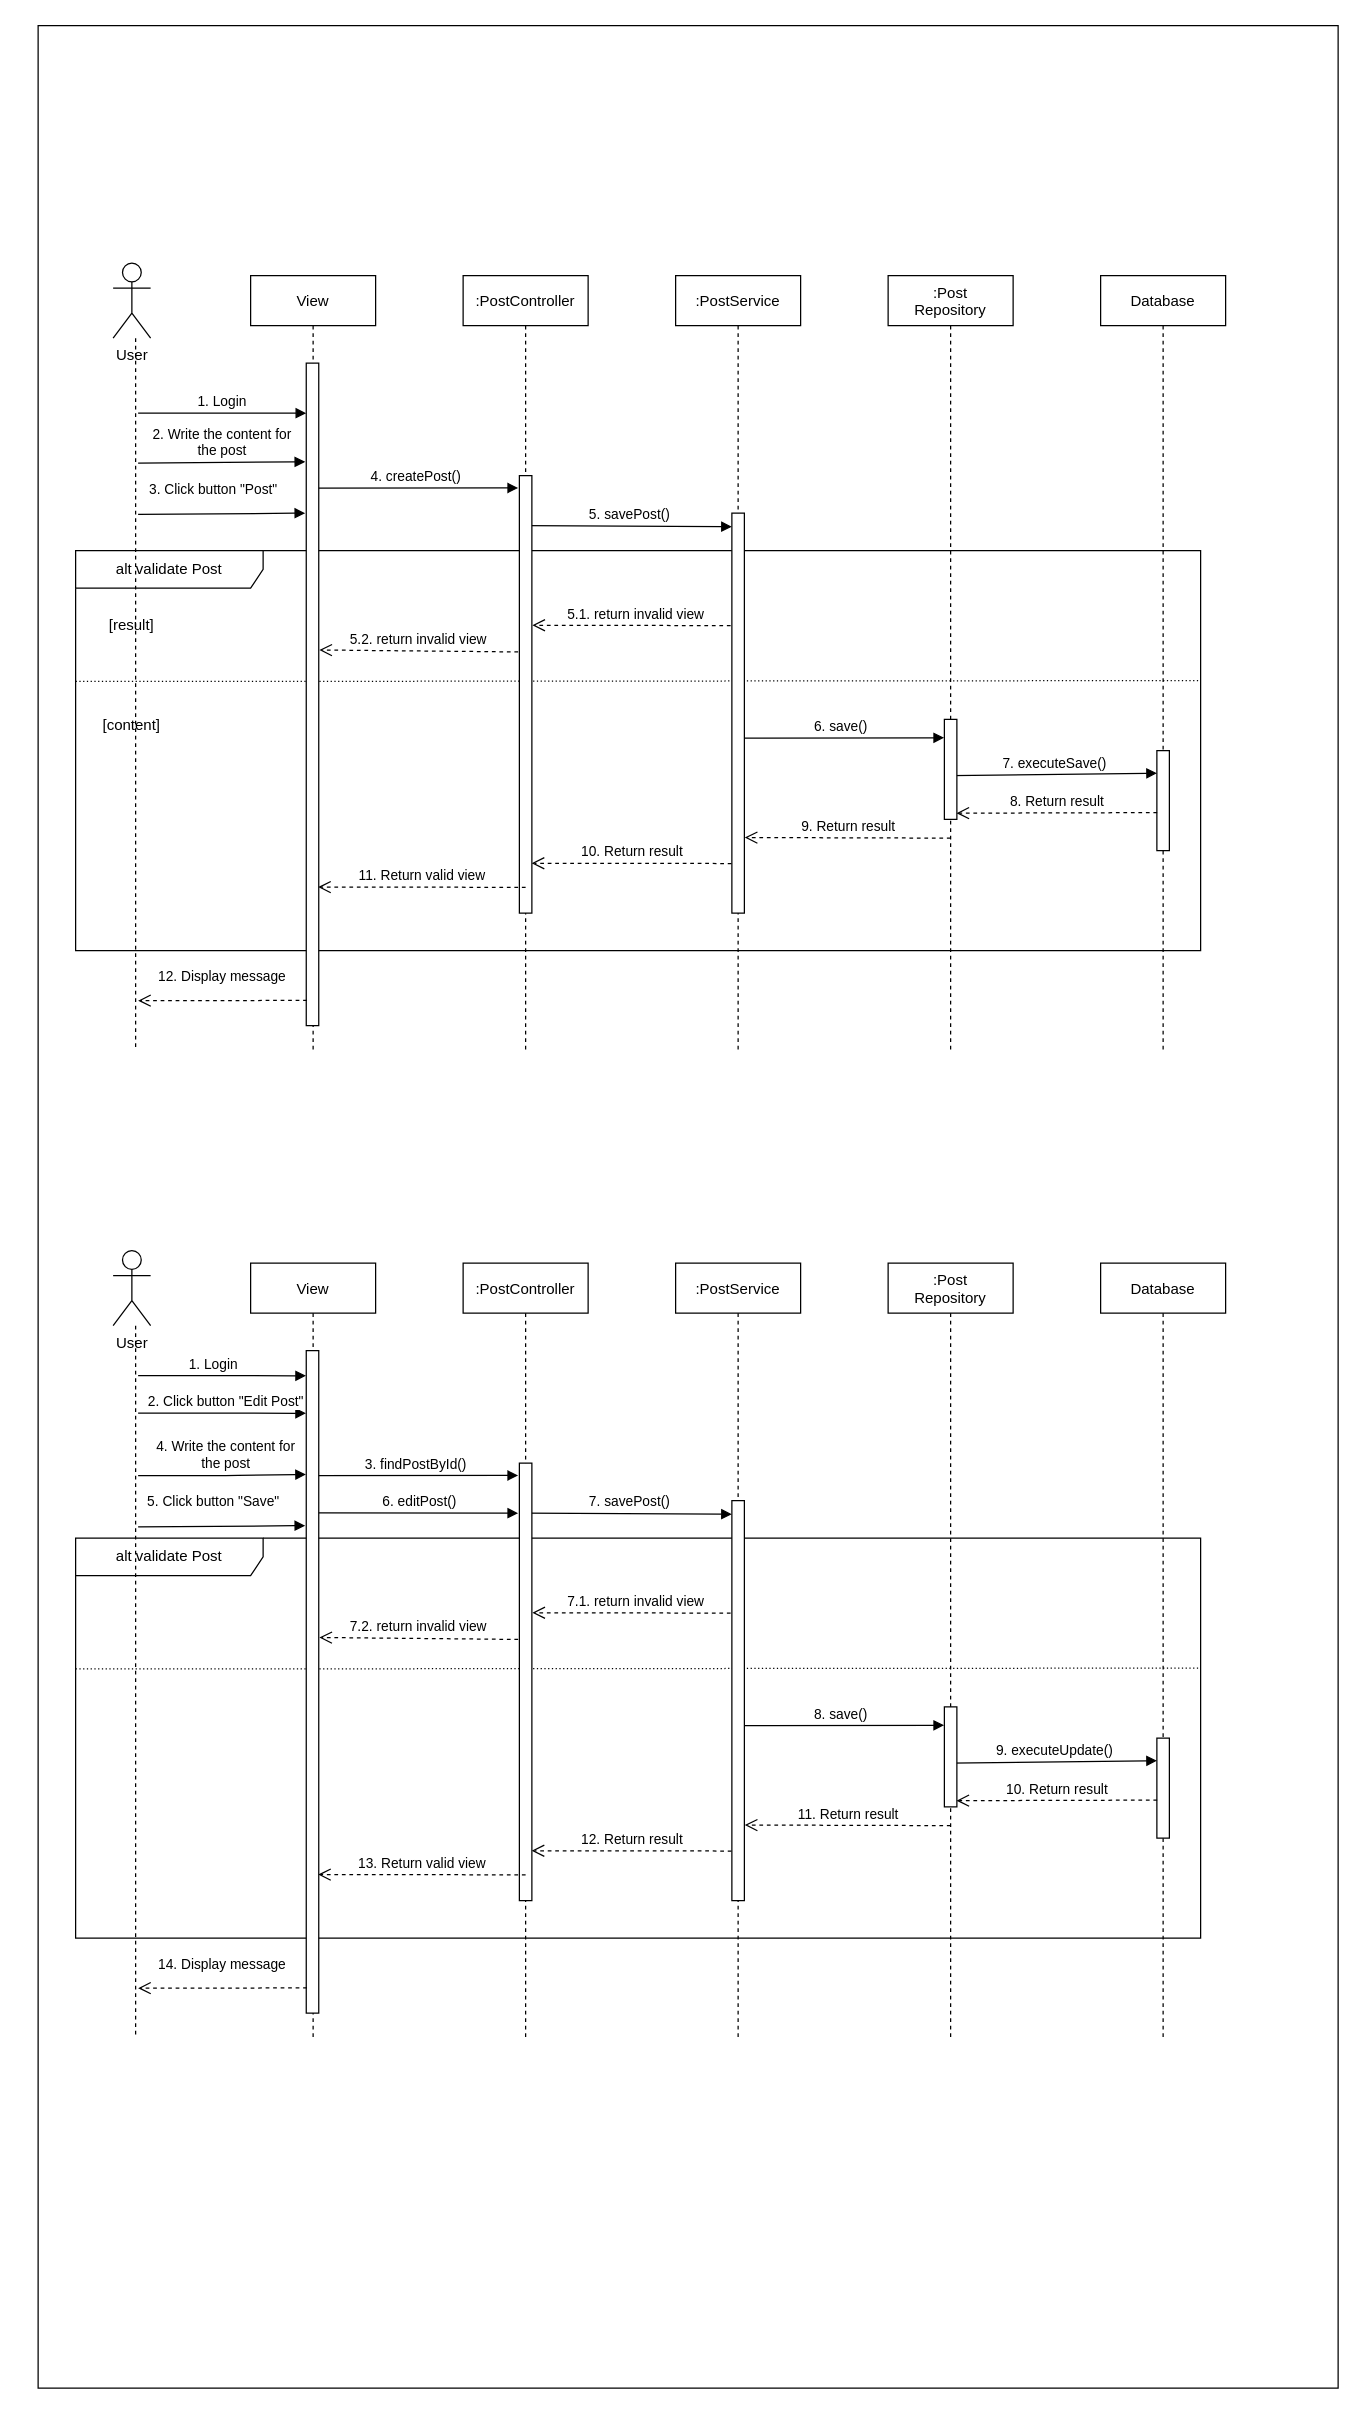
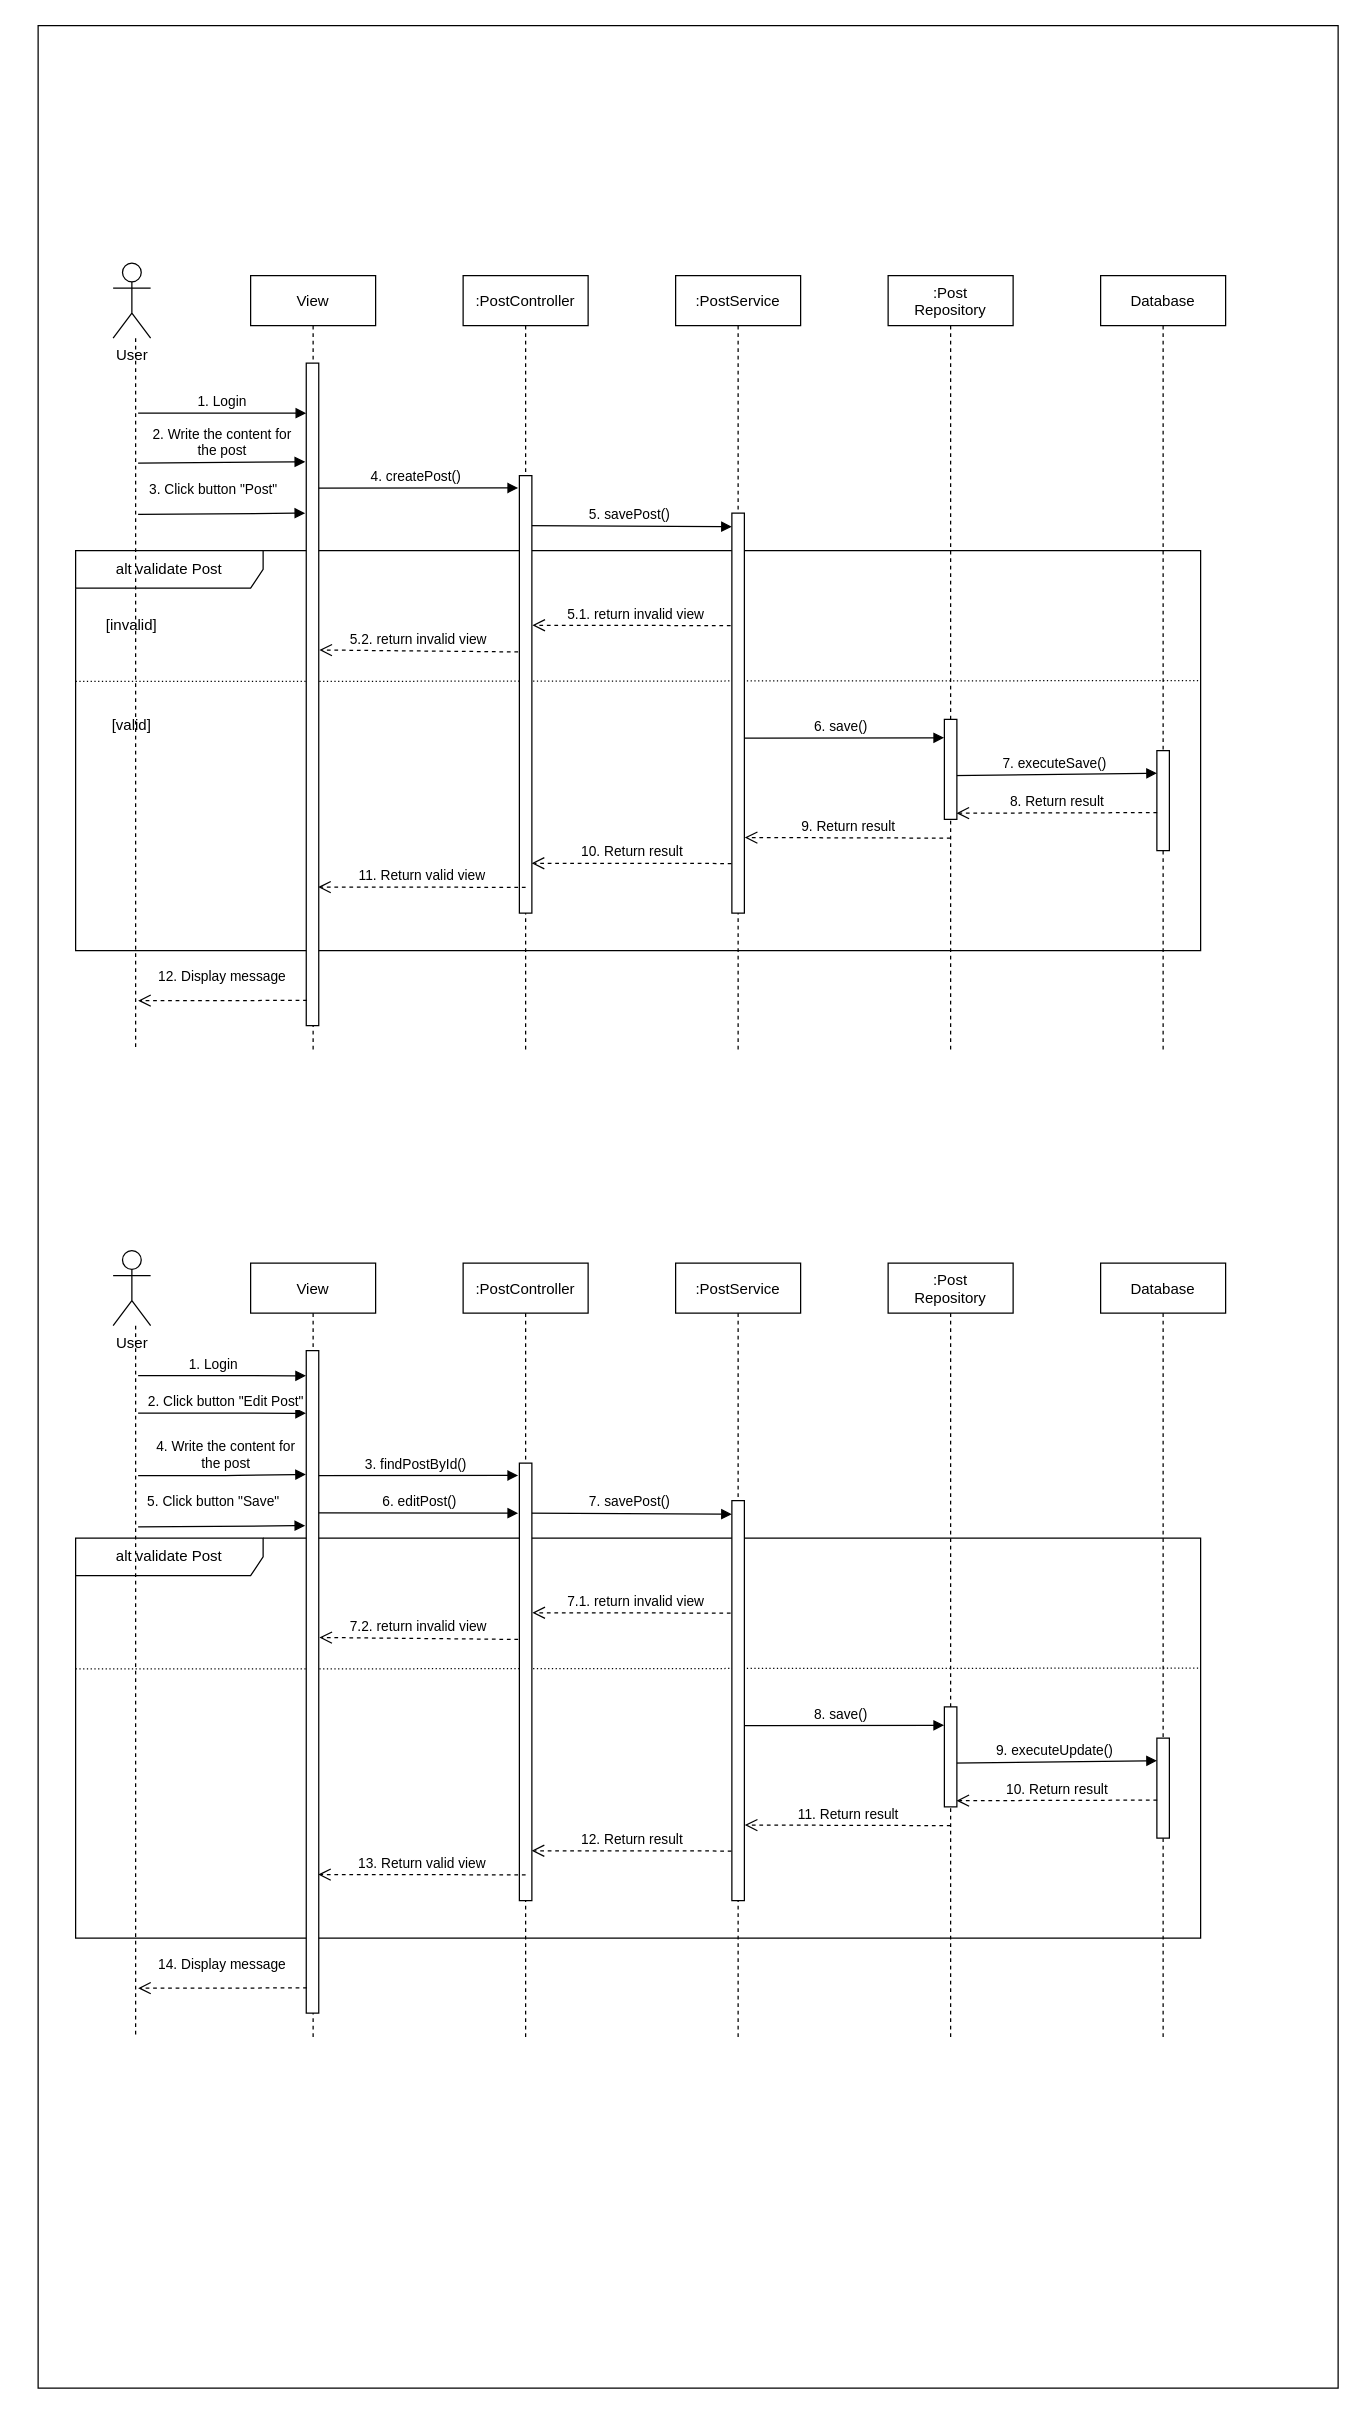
node "[result]": label "[result]" -> "[invalid]"
node "[content]": label "[content]" -> "[valid]"
